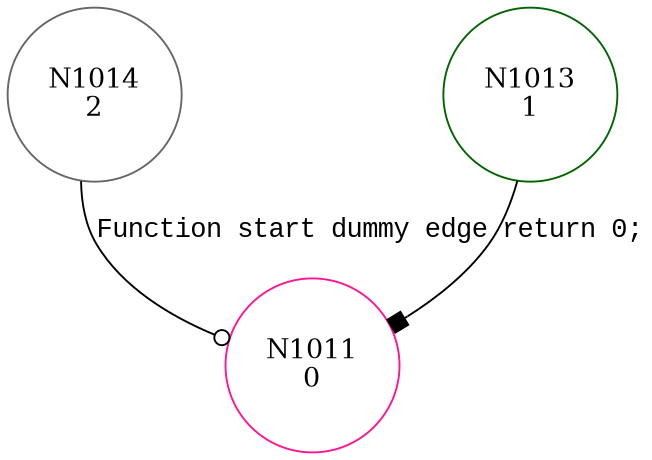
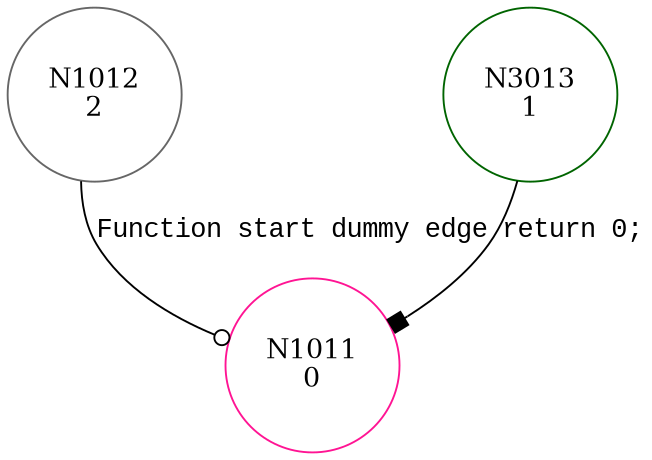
node "N1014 2": label "N1014 2" -> "N1012 2"
node "N1013 1": label "N1013 1" -> "N3013 1"
